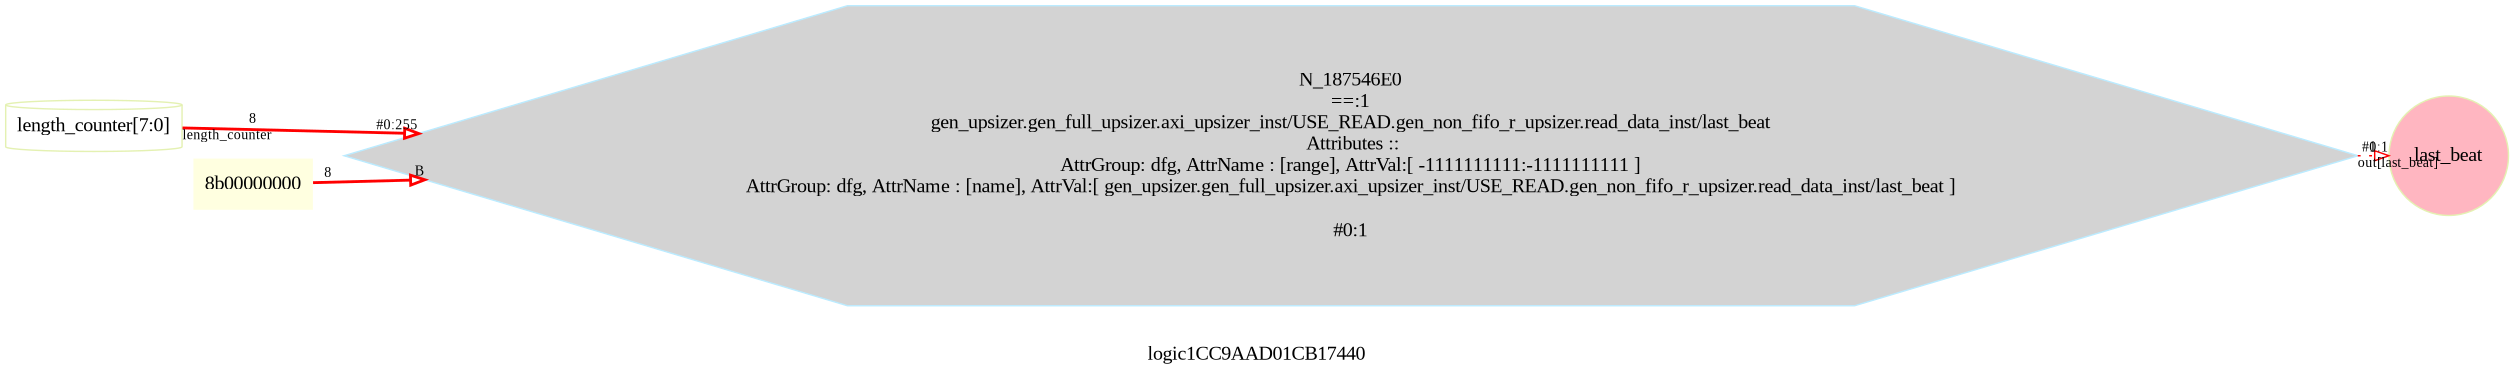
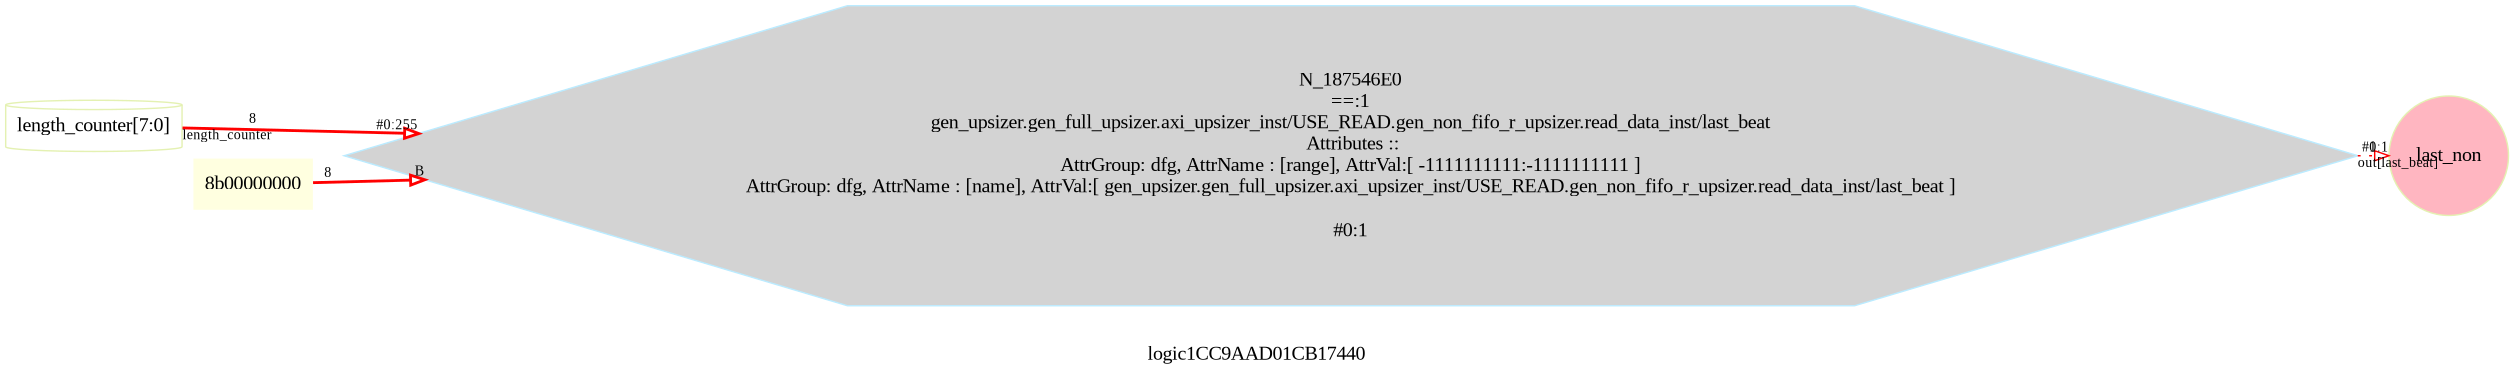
node "last_beat": label "last_beat" -> "last_non"
